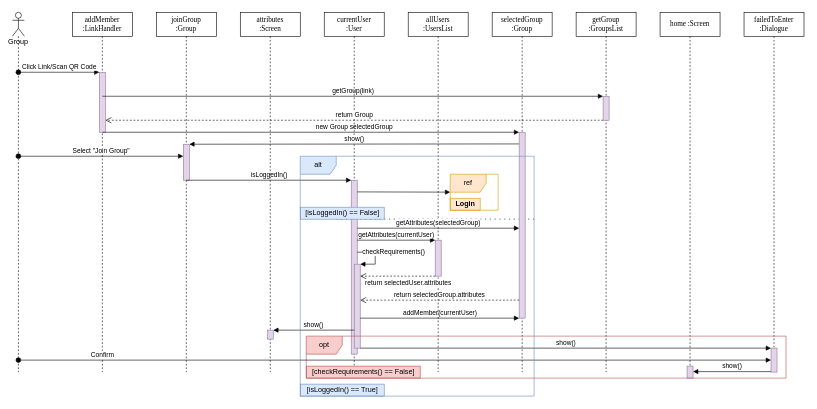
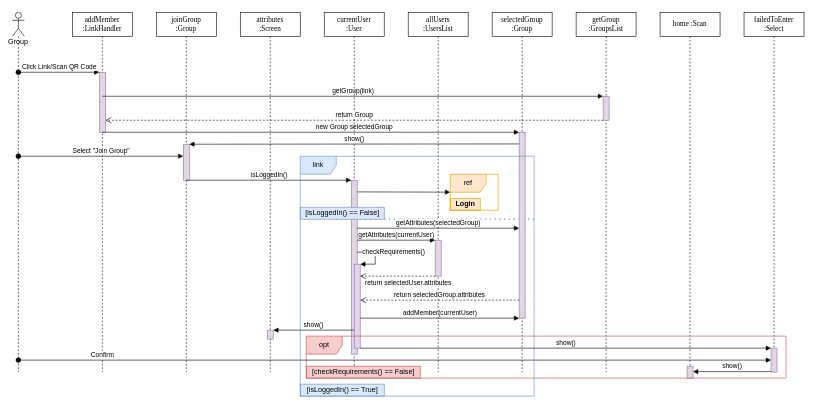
node "home :Screen": label "home :Screen" -> "home :Scan"
node "failedToEnter :Dialogue": label "failedToEnter :Dialogue" -> "failedToEnter :Select"
node "alt": label "alt" -> "link"
